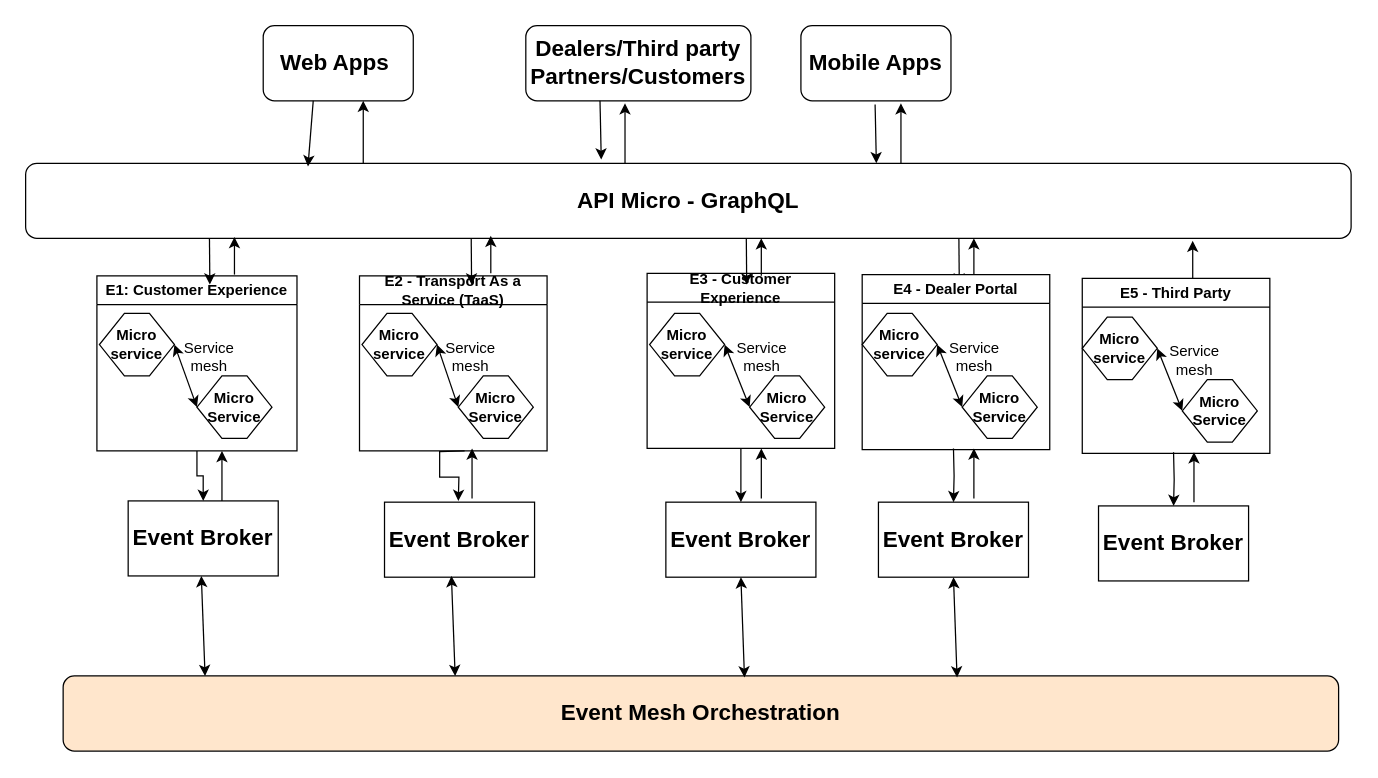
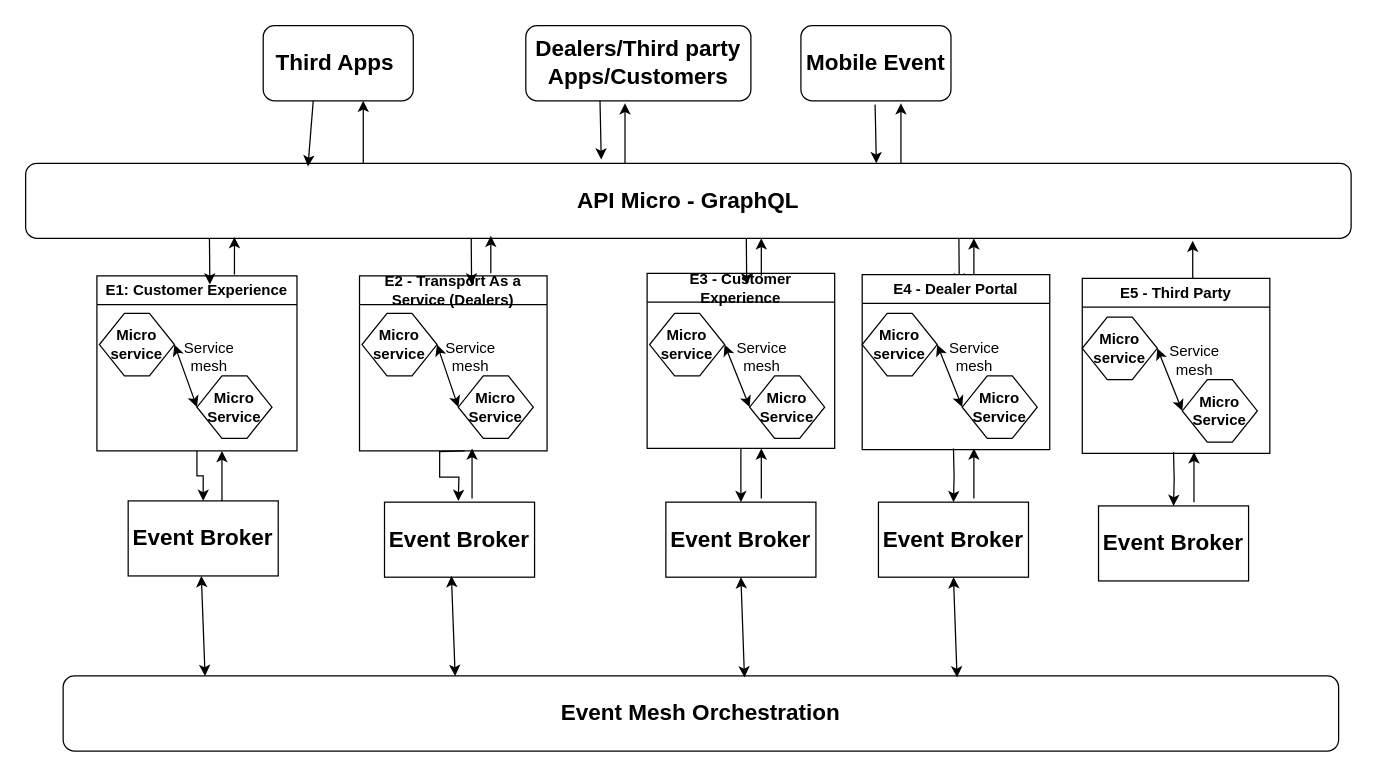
node "Web Apps": label "Web Apps" -> "Third Apps"
node "Dealers/Third party Partners/Customers": label "Dealers/Third party Partners/Customers" -> "Dealers/Third party Apps/Customers"
node "Mobile Apps": label "Mobile Apps" -> "Mobile Event"
node "E2 - Transport As a Service (TaaS)": label "E2 - Transport As a Service (TaaS)" -> "E2 - Transport As a Service (Dealers)"
node "Event Mesh Orchestration": fillcolor #ffe6cc -> #ffffff
